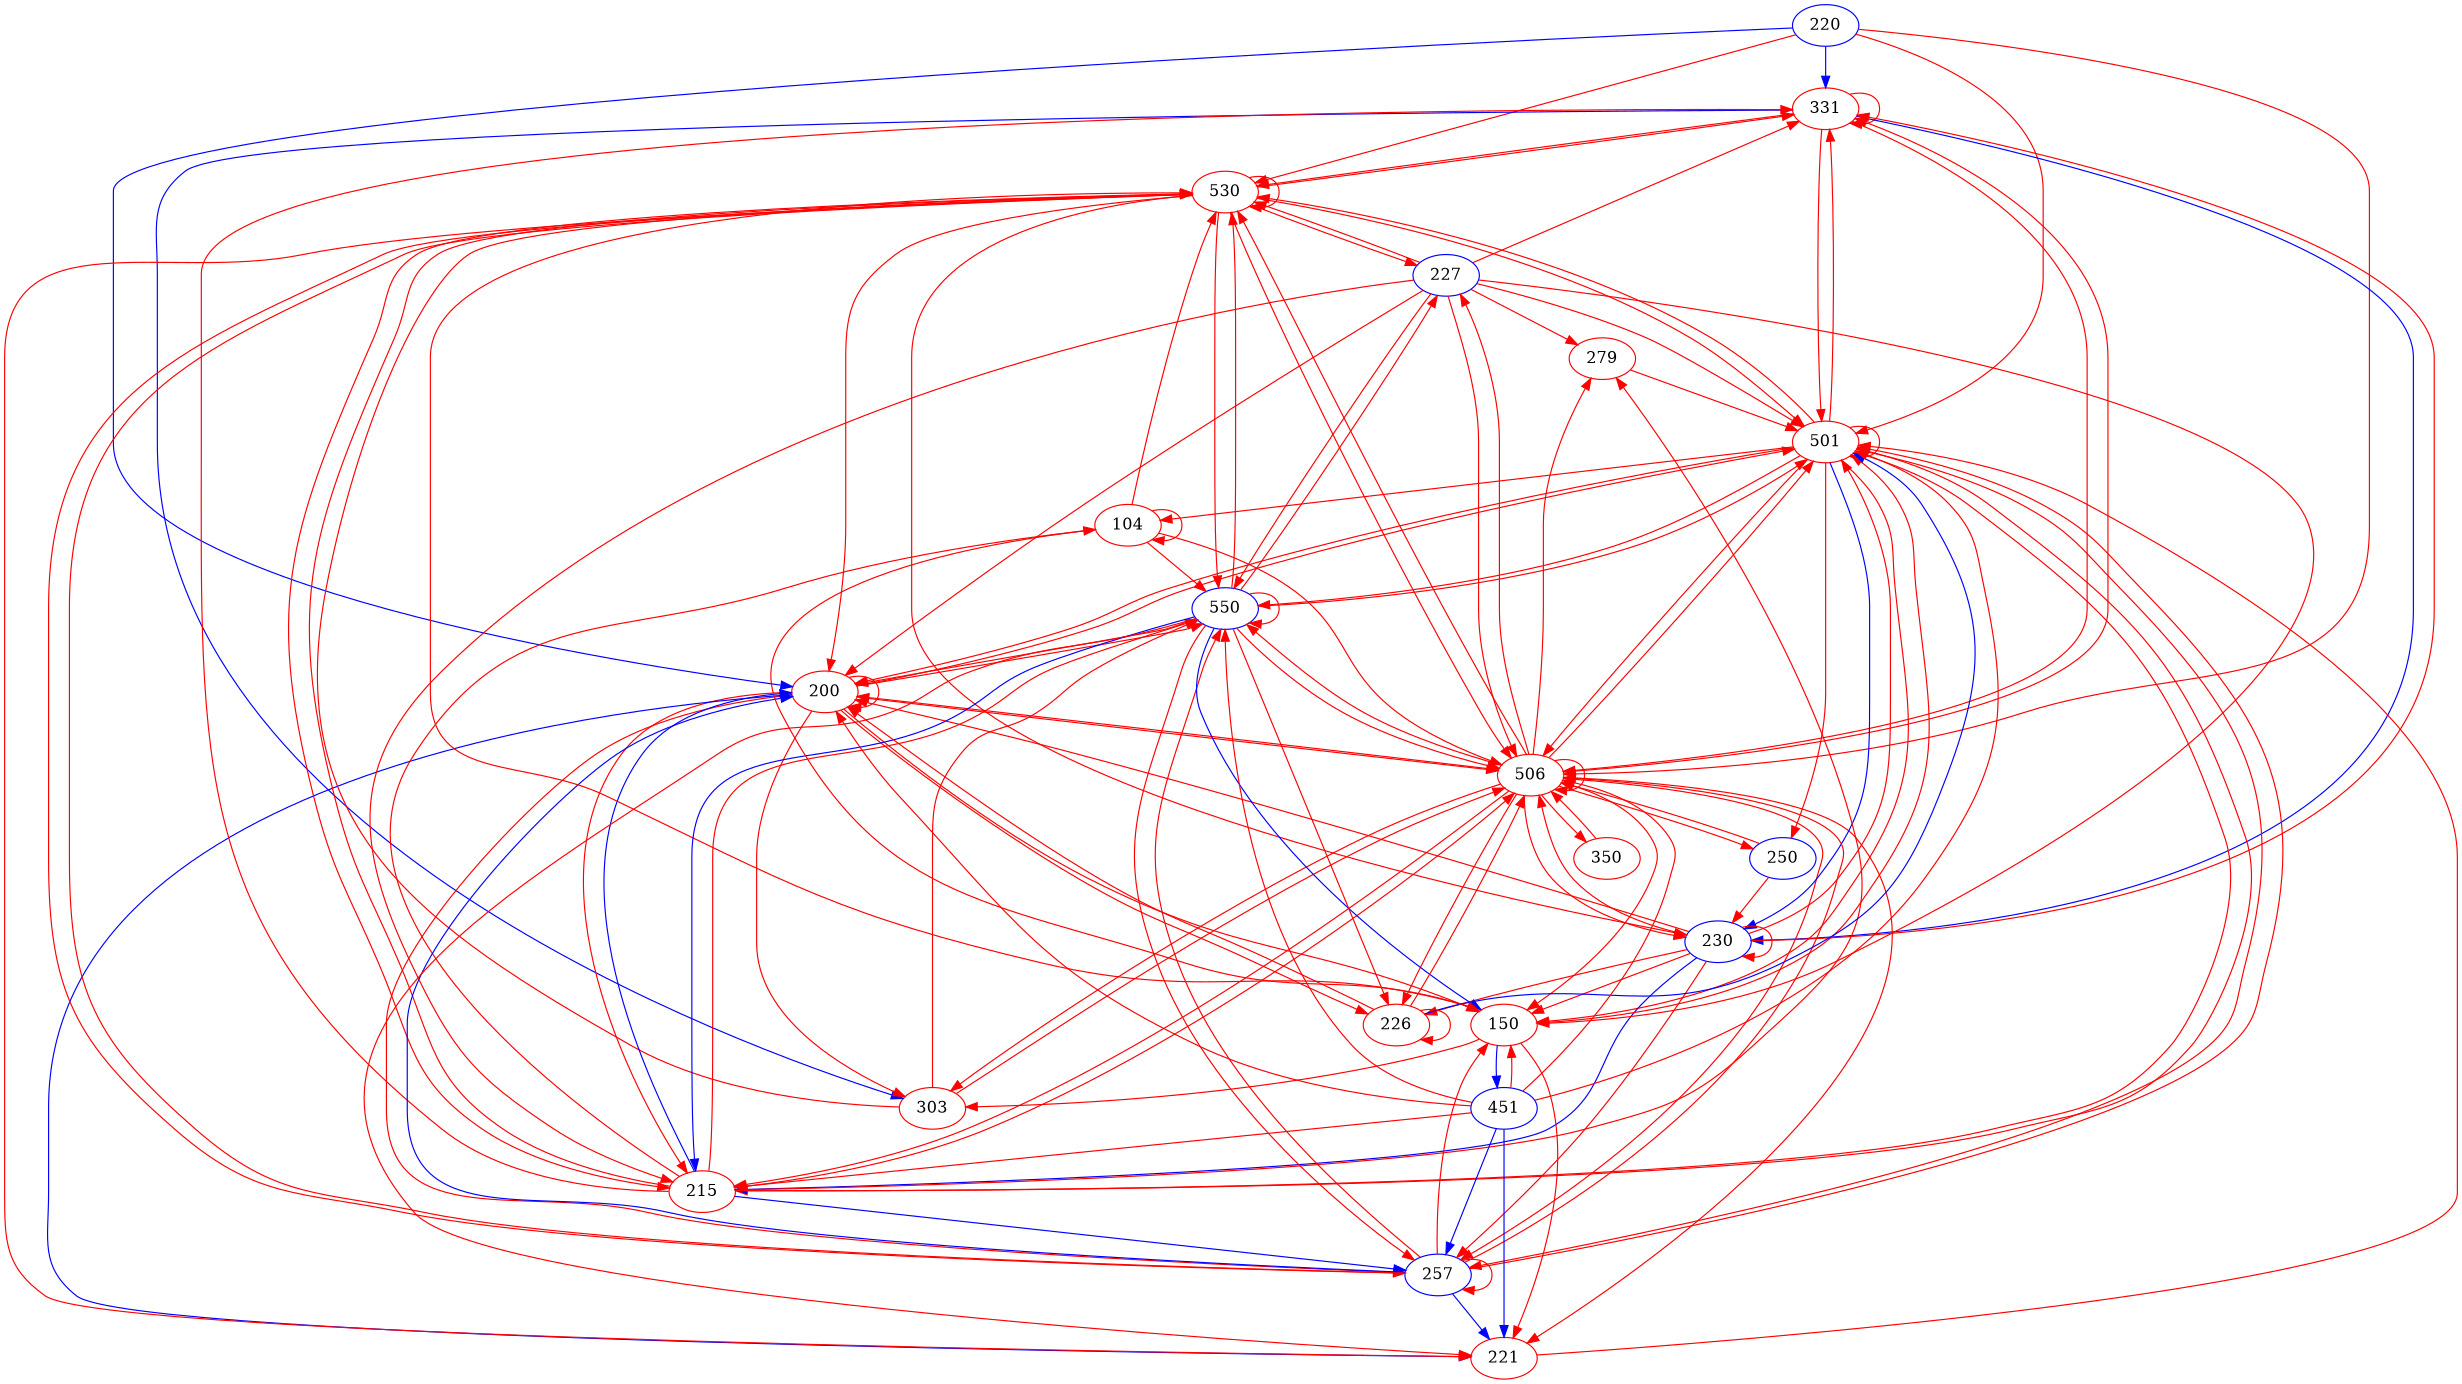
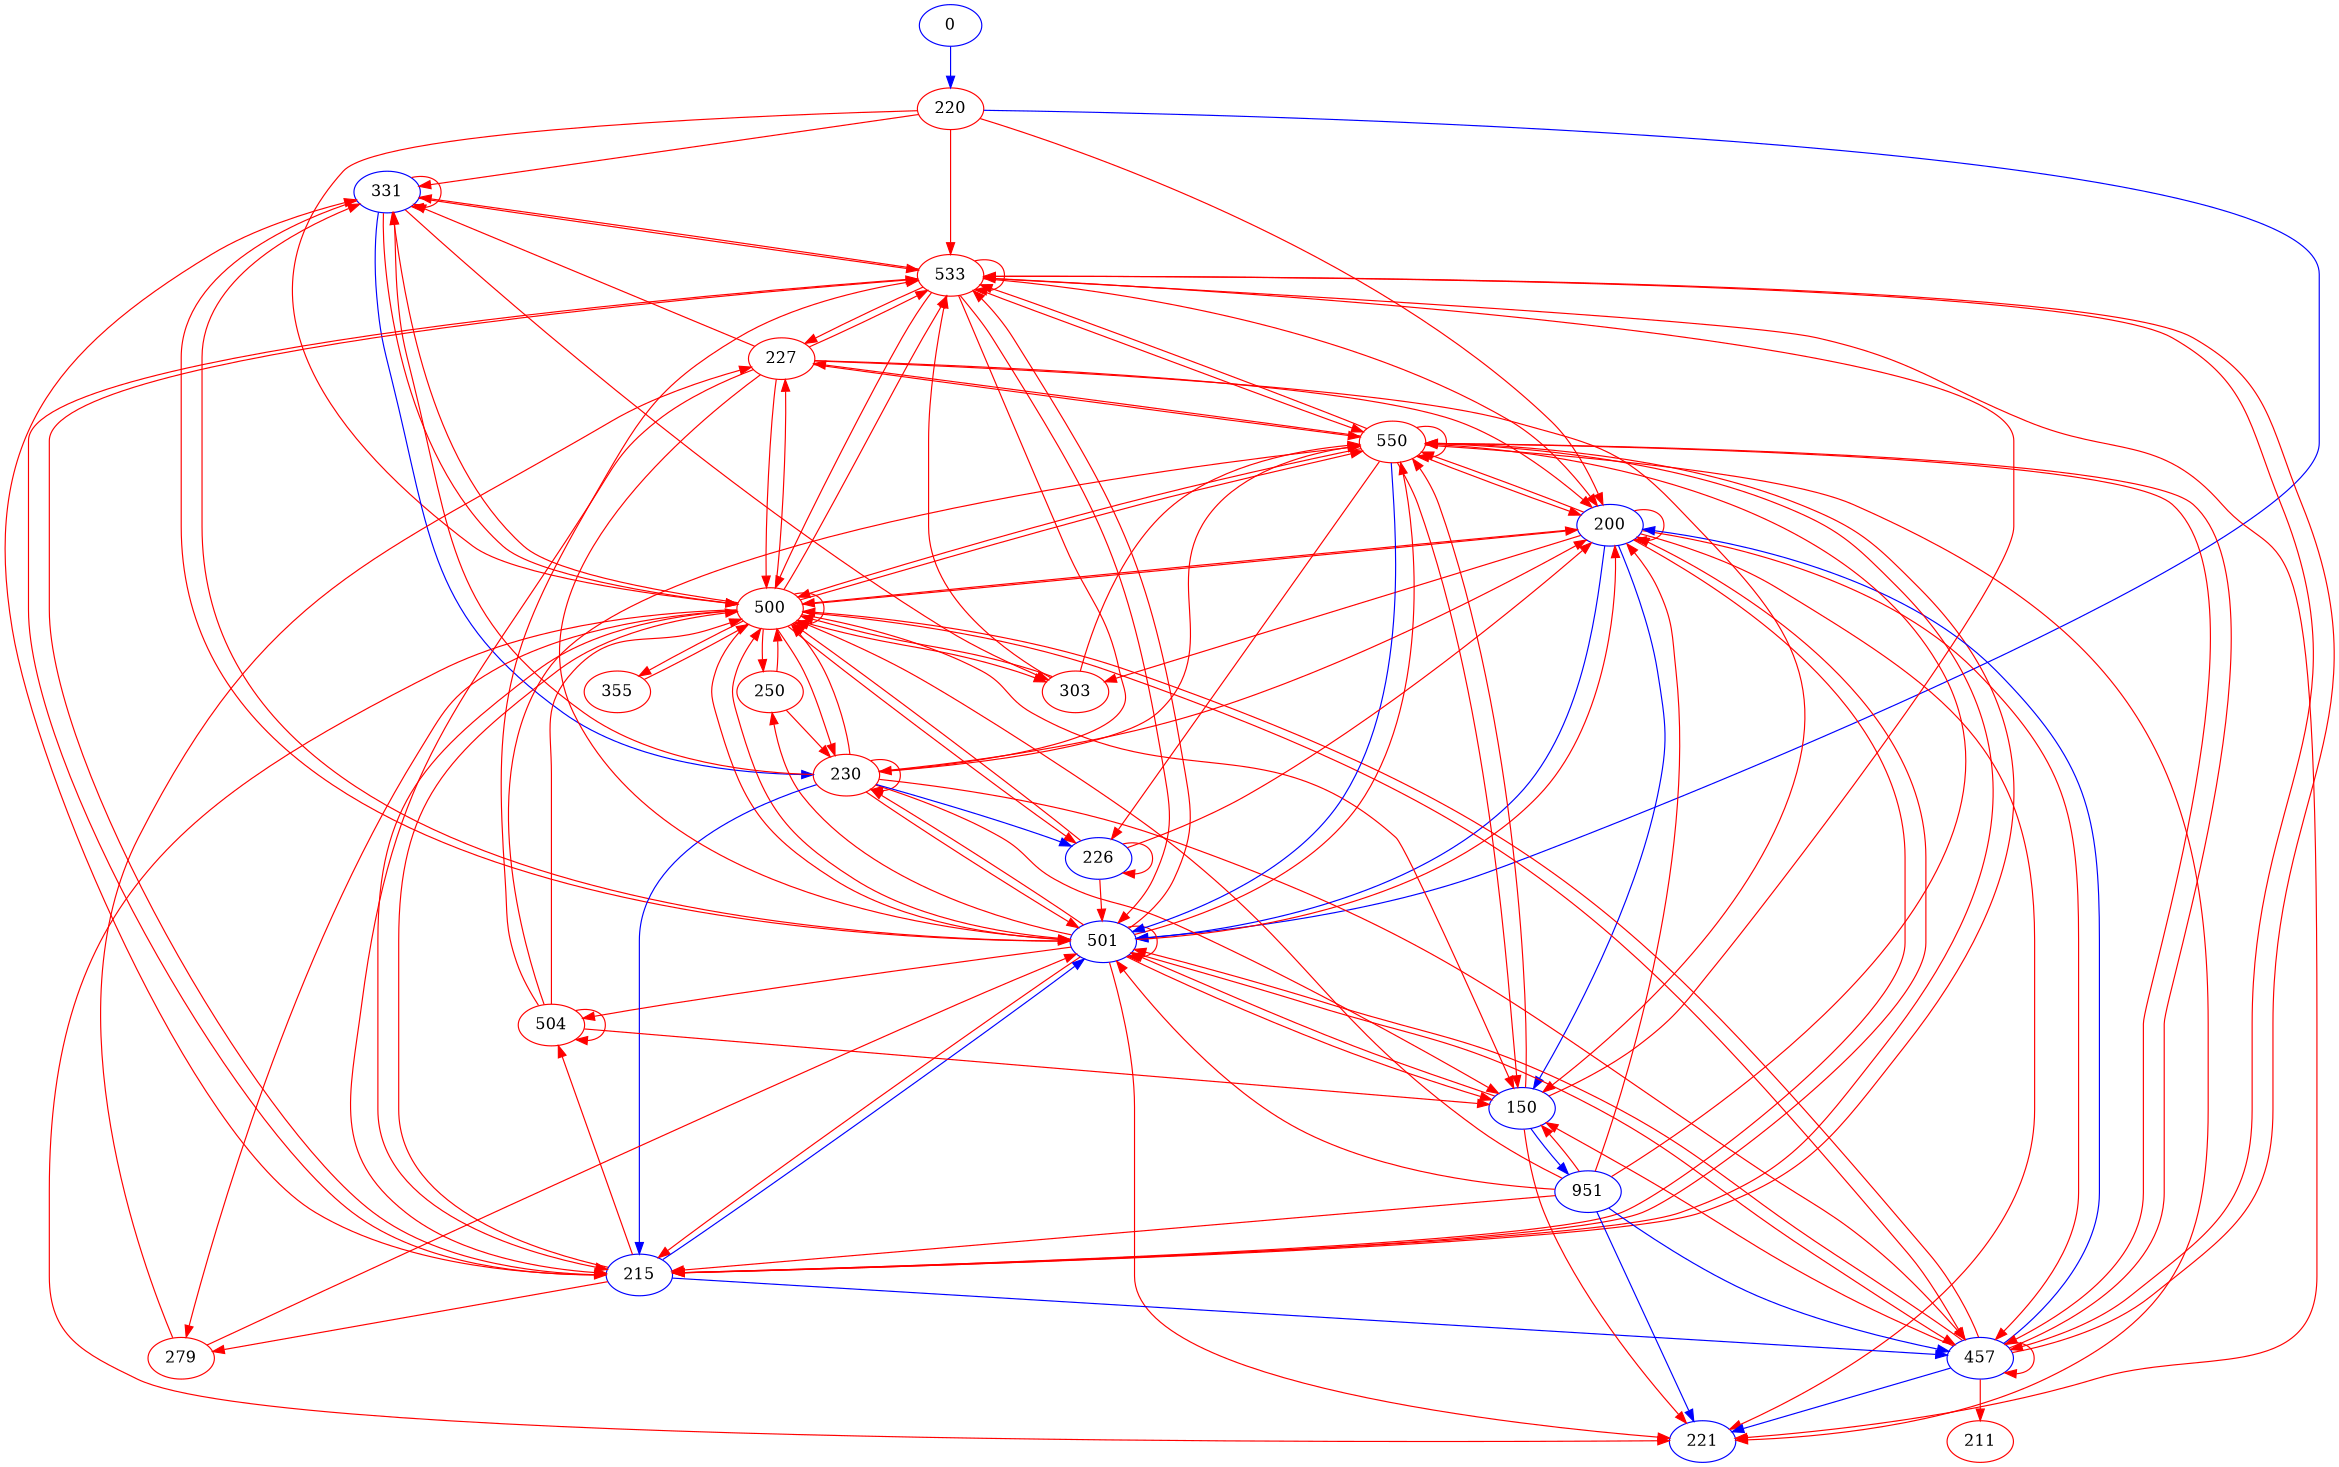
node "0": added
node "220": color blue -> red
edge "220" -> "331": color blue -> red
node "331": color red -> blue
edge "220" -> "200": color blue -> red
edge "331" -> "303": color blue -> red
node "530": label "530" -> "533"
edge "220" -> "501": color red -> blue
node "227": color blue -> red
edge "227" -> "279": reversed
node "501": color red -> blue
node "104": label "104" -> "504"
edge "550" -> "501": color red -> blue
edge "200" -> "501": color red -> blue
node "550": color blue -> red
edge "230" -> "550": added
node "200": color red -> blue
edge "501" -> "230": color blue -> red
edge "550" -> "215": color blue -> red
node "506": label "506" -> "500"
edge "550" -> "150": color blue -> red
node "350": label "350" -> "355"
node "250": color blue -> red
edge "215" -> "200": color blue -> red
edge "200" -> "226": removed
edge "226" -> "501": color blue -> red
edge "200" -> "150": color red -> blue
node "230": color blue -> red
edge "230" -> "226": color red -> blue
node "226": color red -> blue
node "150": color red -> blue
edge "215" -> "501": color red -> blue
edge "150" -> "303": now "150" -> "550"
node "451": label "451" -> "951"
edge "221" -> "501": reversed
node "215": color red -> blue
edge "200" -> "221": color blue -> red
node "257": label "257" -> "457"
node "221": color red -> blue
node "211": added
